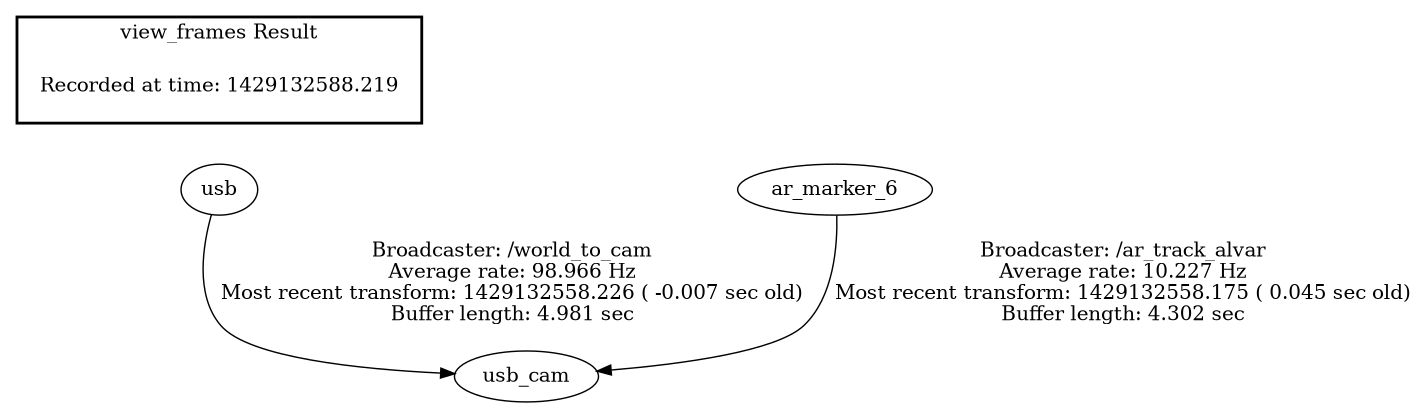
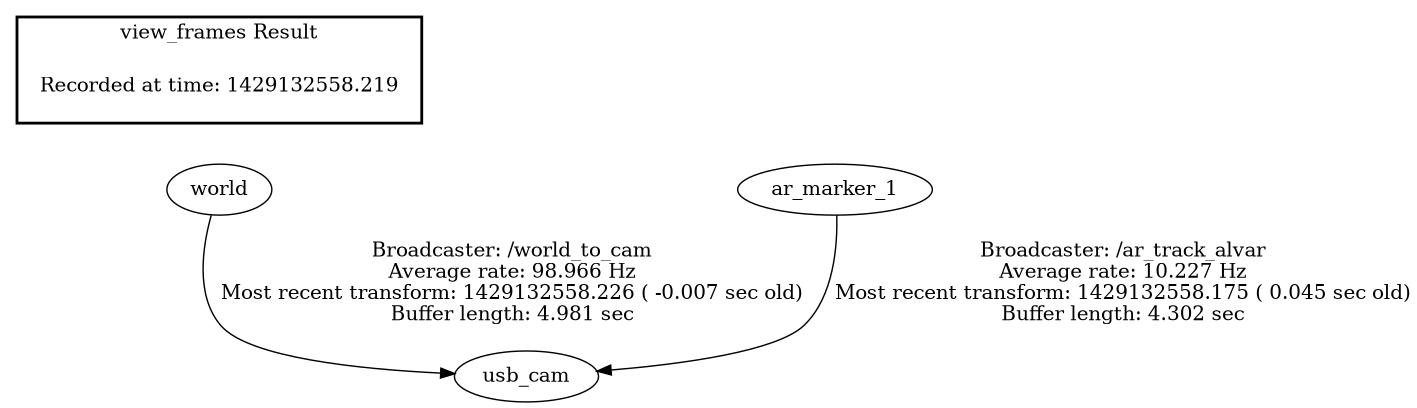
node "Recorded at time: 1429132588.219": label "Recorded at time: 1429132588.219" -> "Recorded at time: 1429132558.219"
node "usb": label "usb" -> "world"
node "ar_marker_6": label "ar_marker_6" -> "ar_marker_1"
